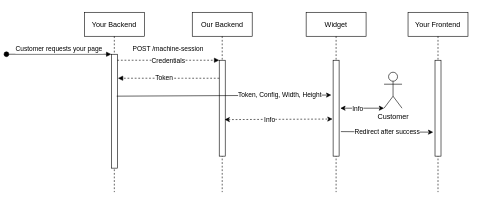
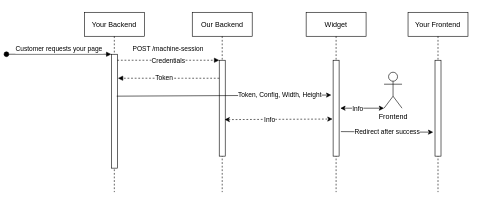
node "Customer": label "Customer" -> "Frontend"
